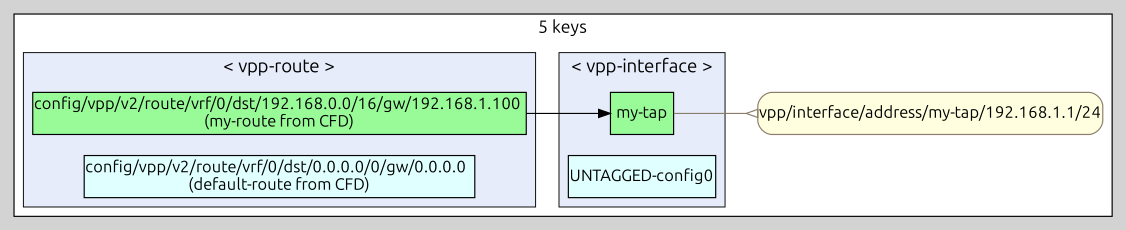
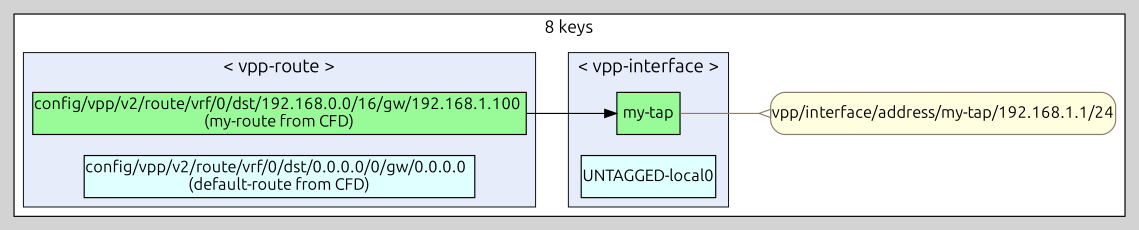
cluster "5 keys": label "5 keys" -> "8 keys"
node "UNTAGGED-config0": label "UNTAGGED-config0" -> "UNTAGGED-local0"
